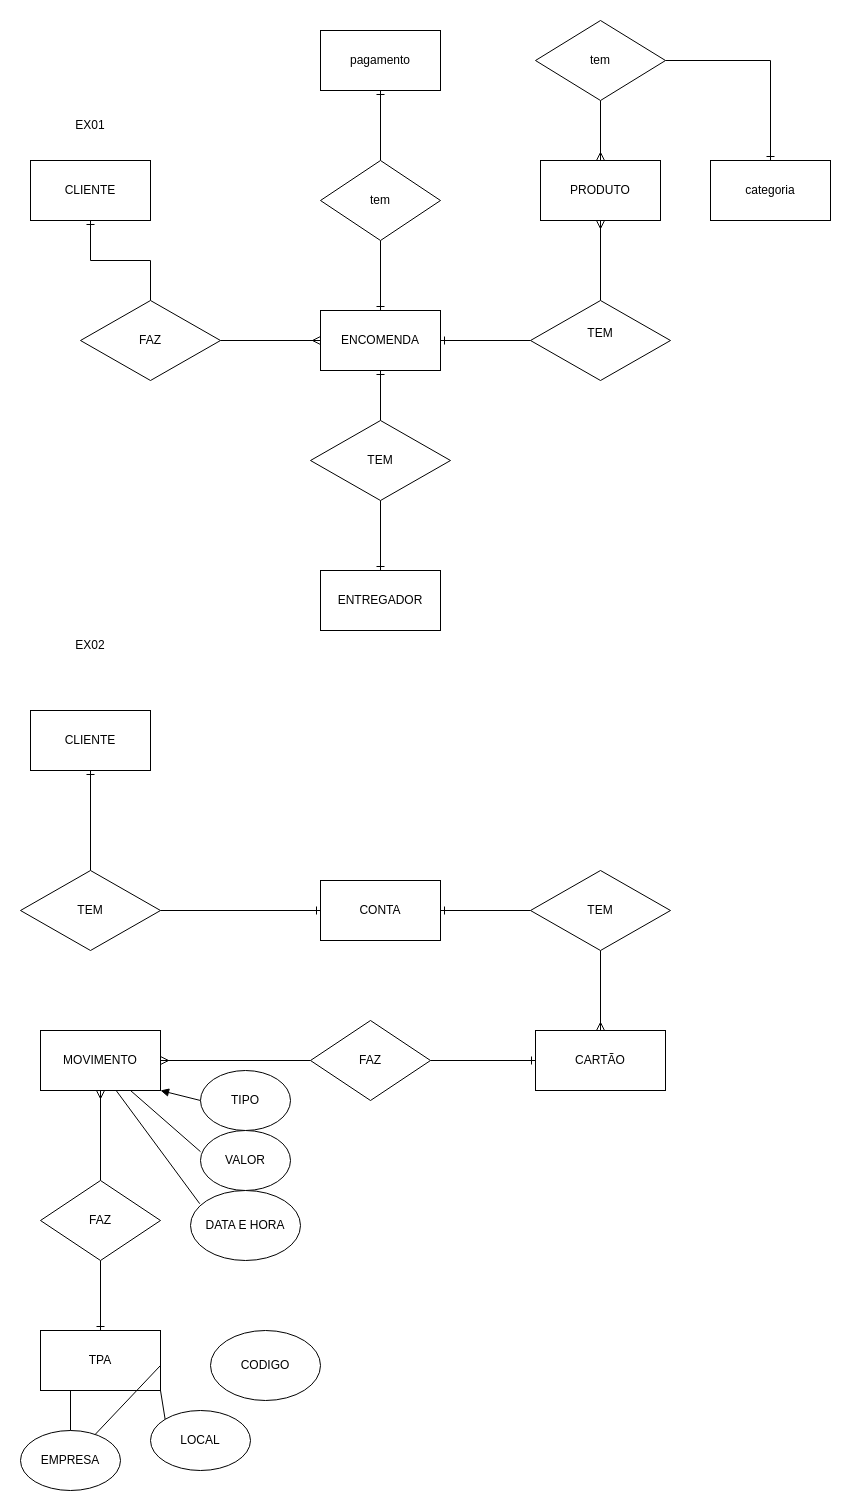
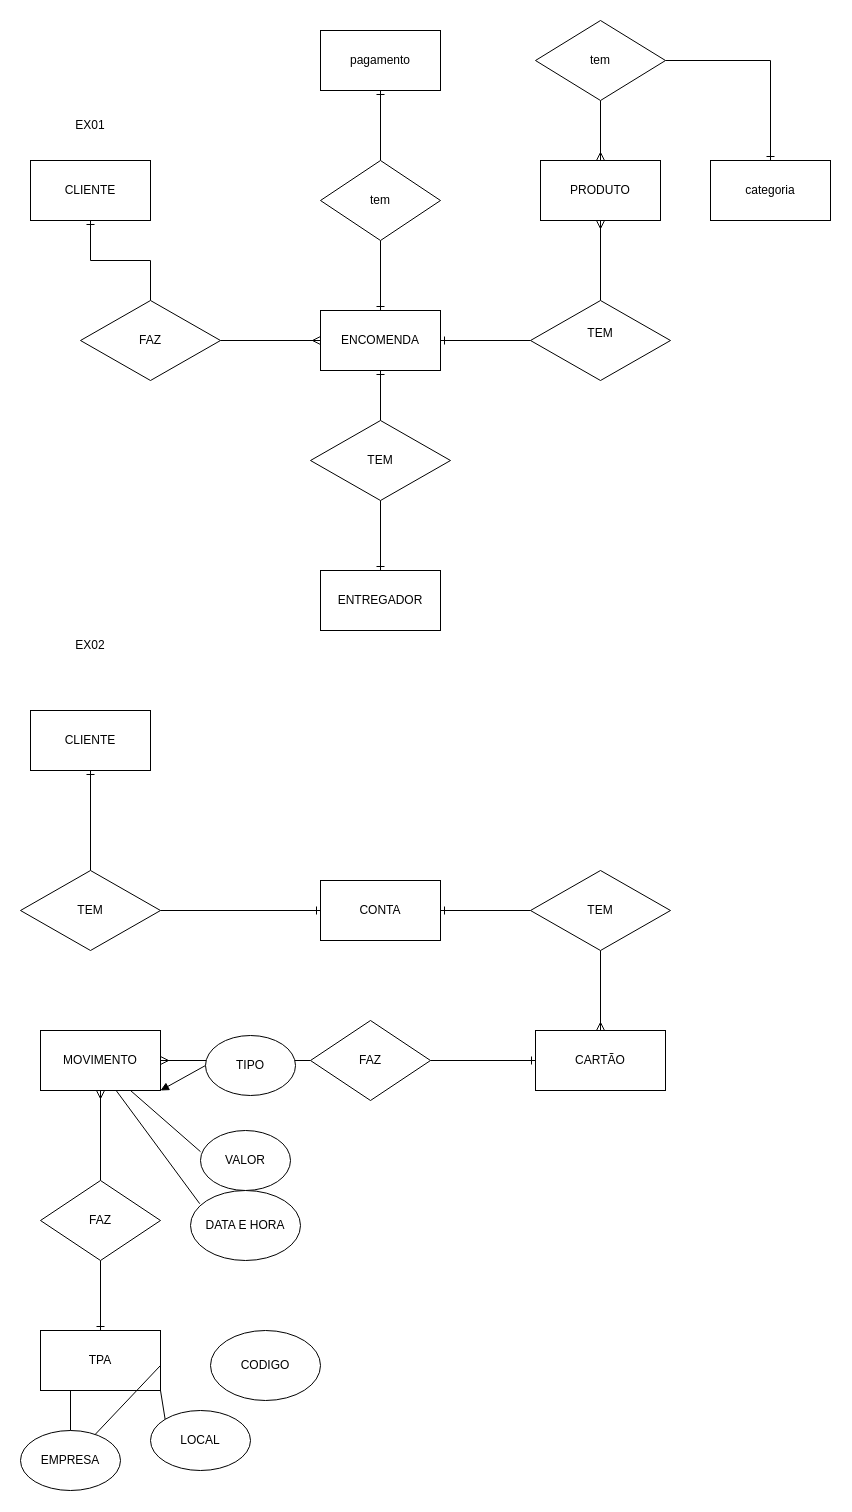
node "TIPO": moved (246, 1101) -> (251, 1066)
